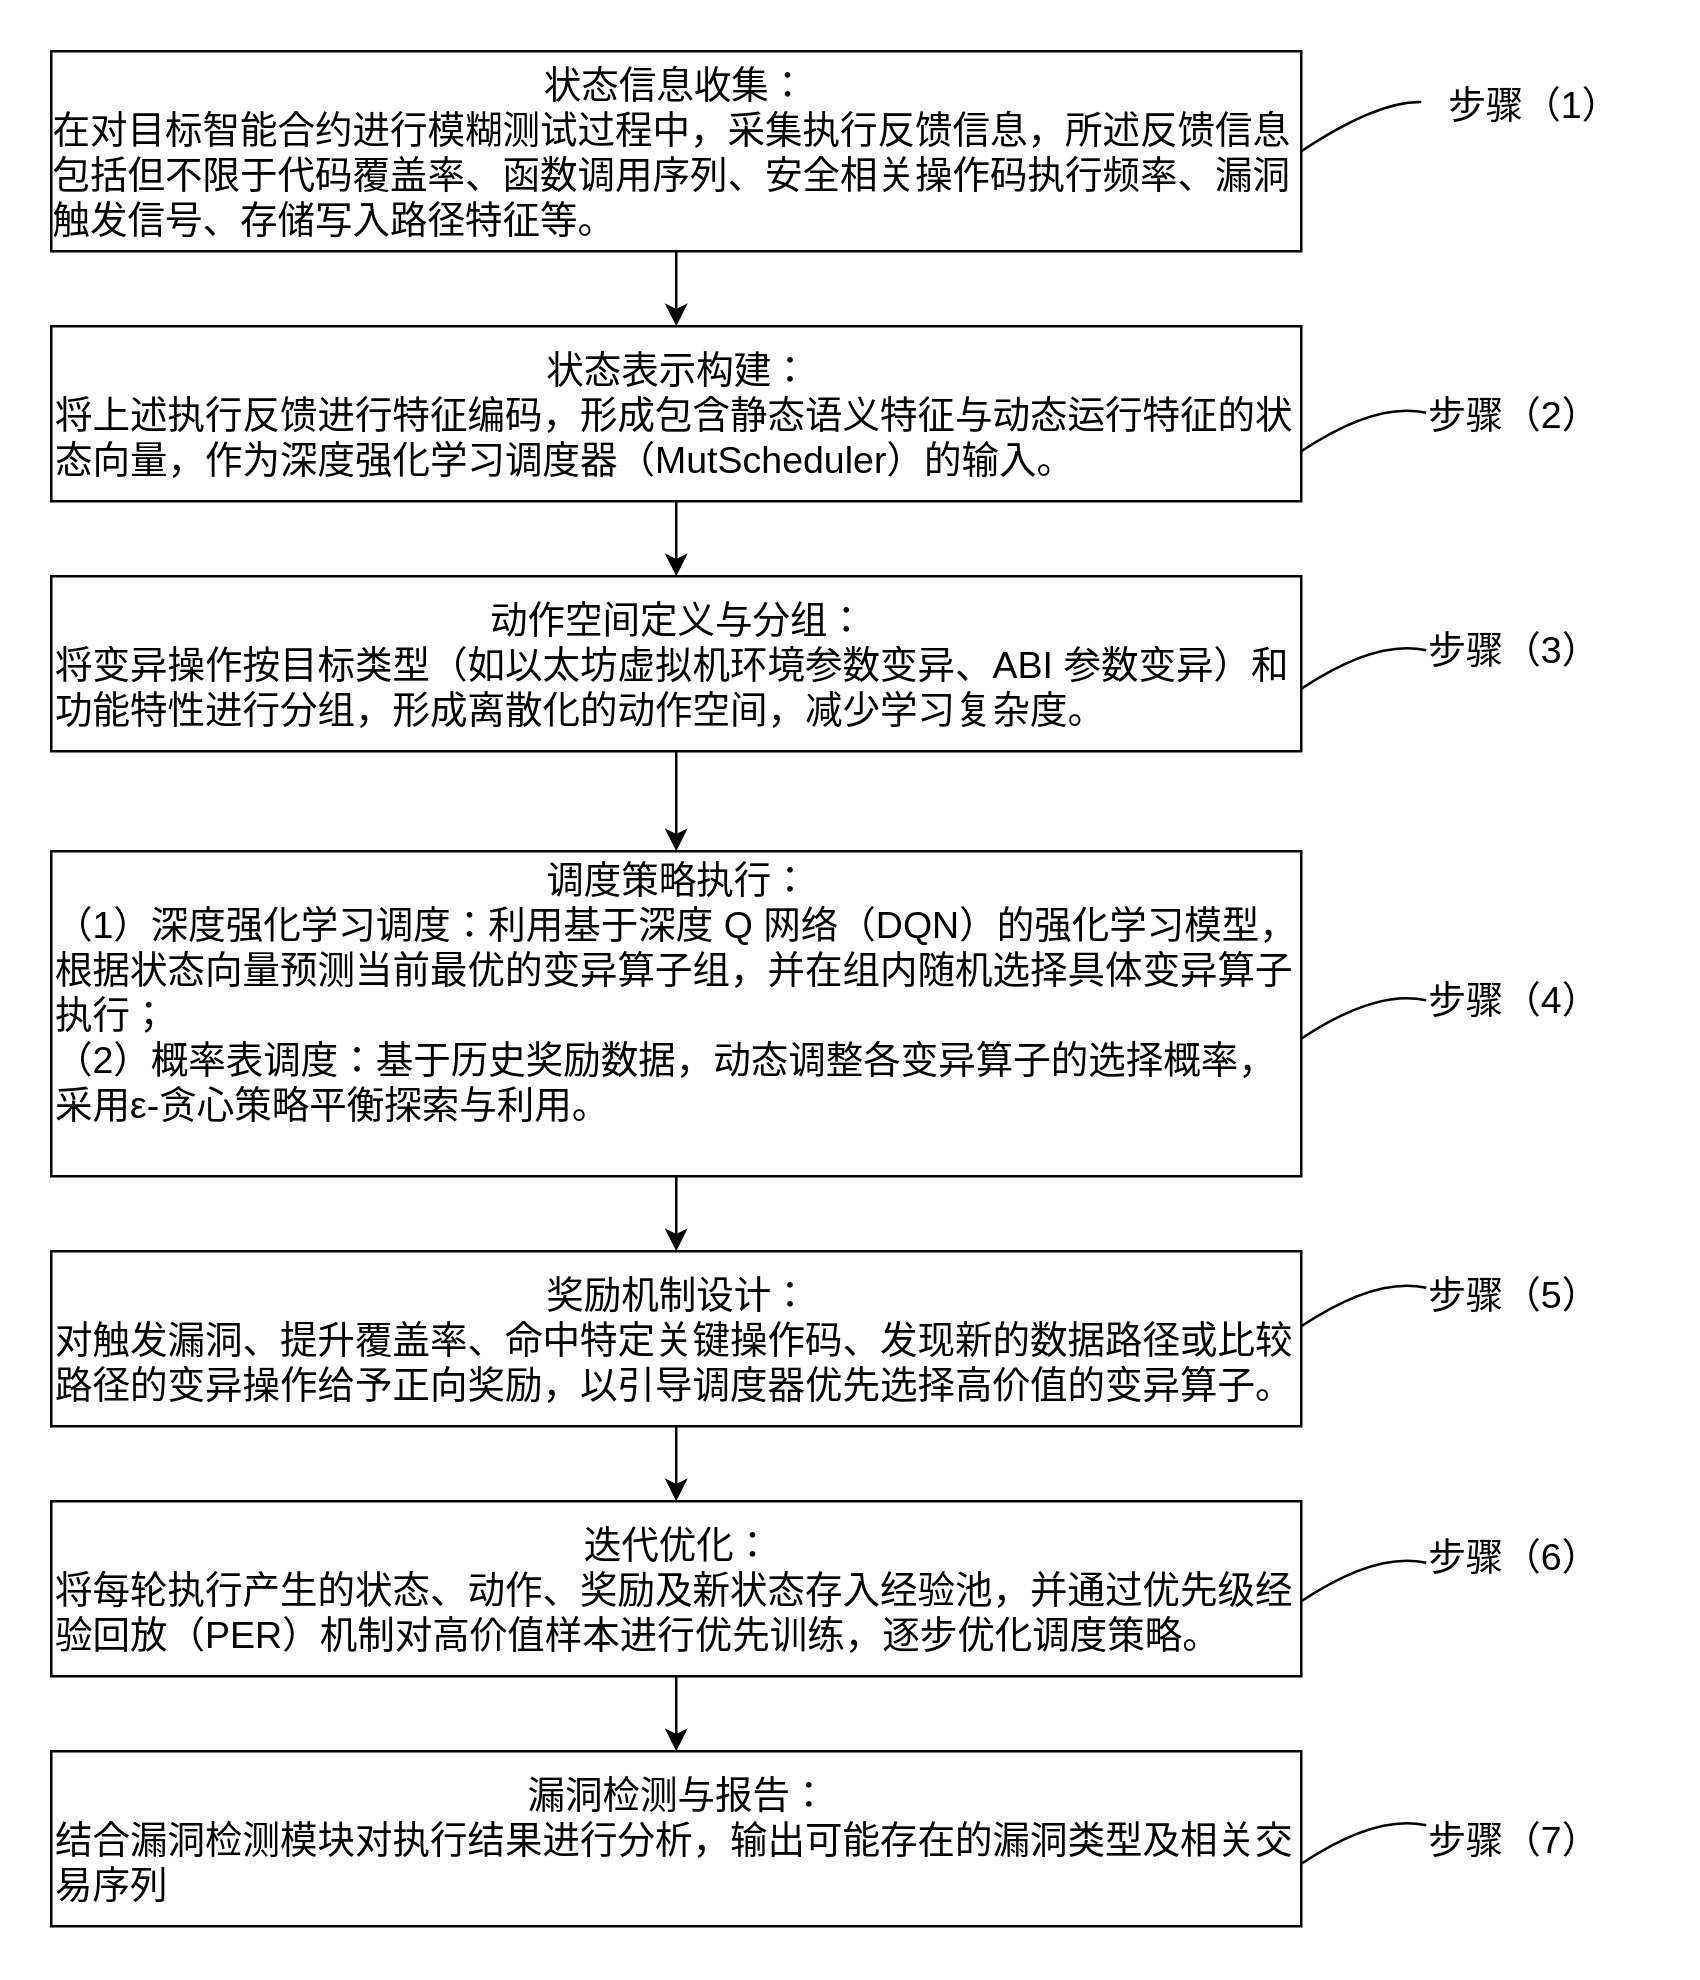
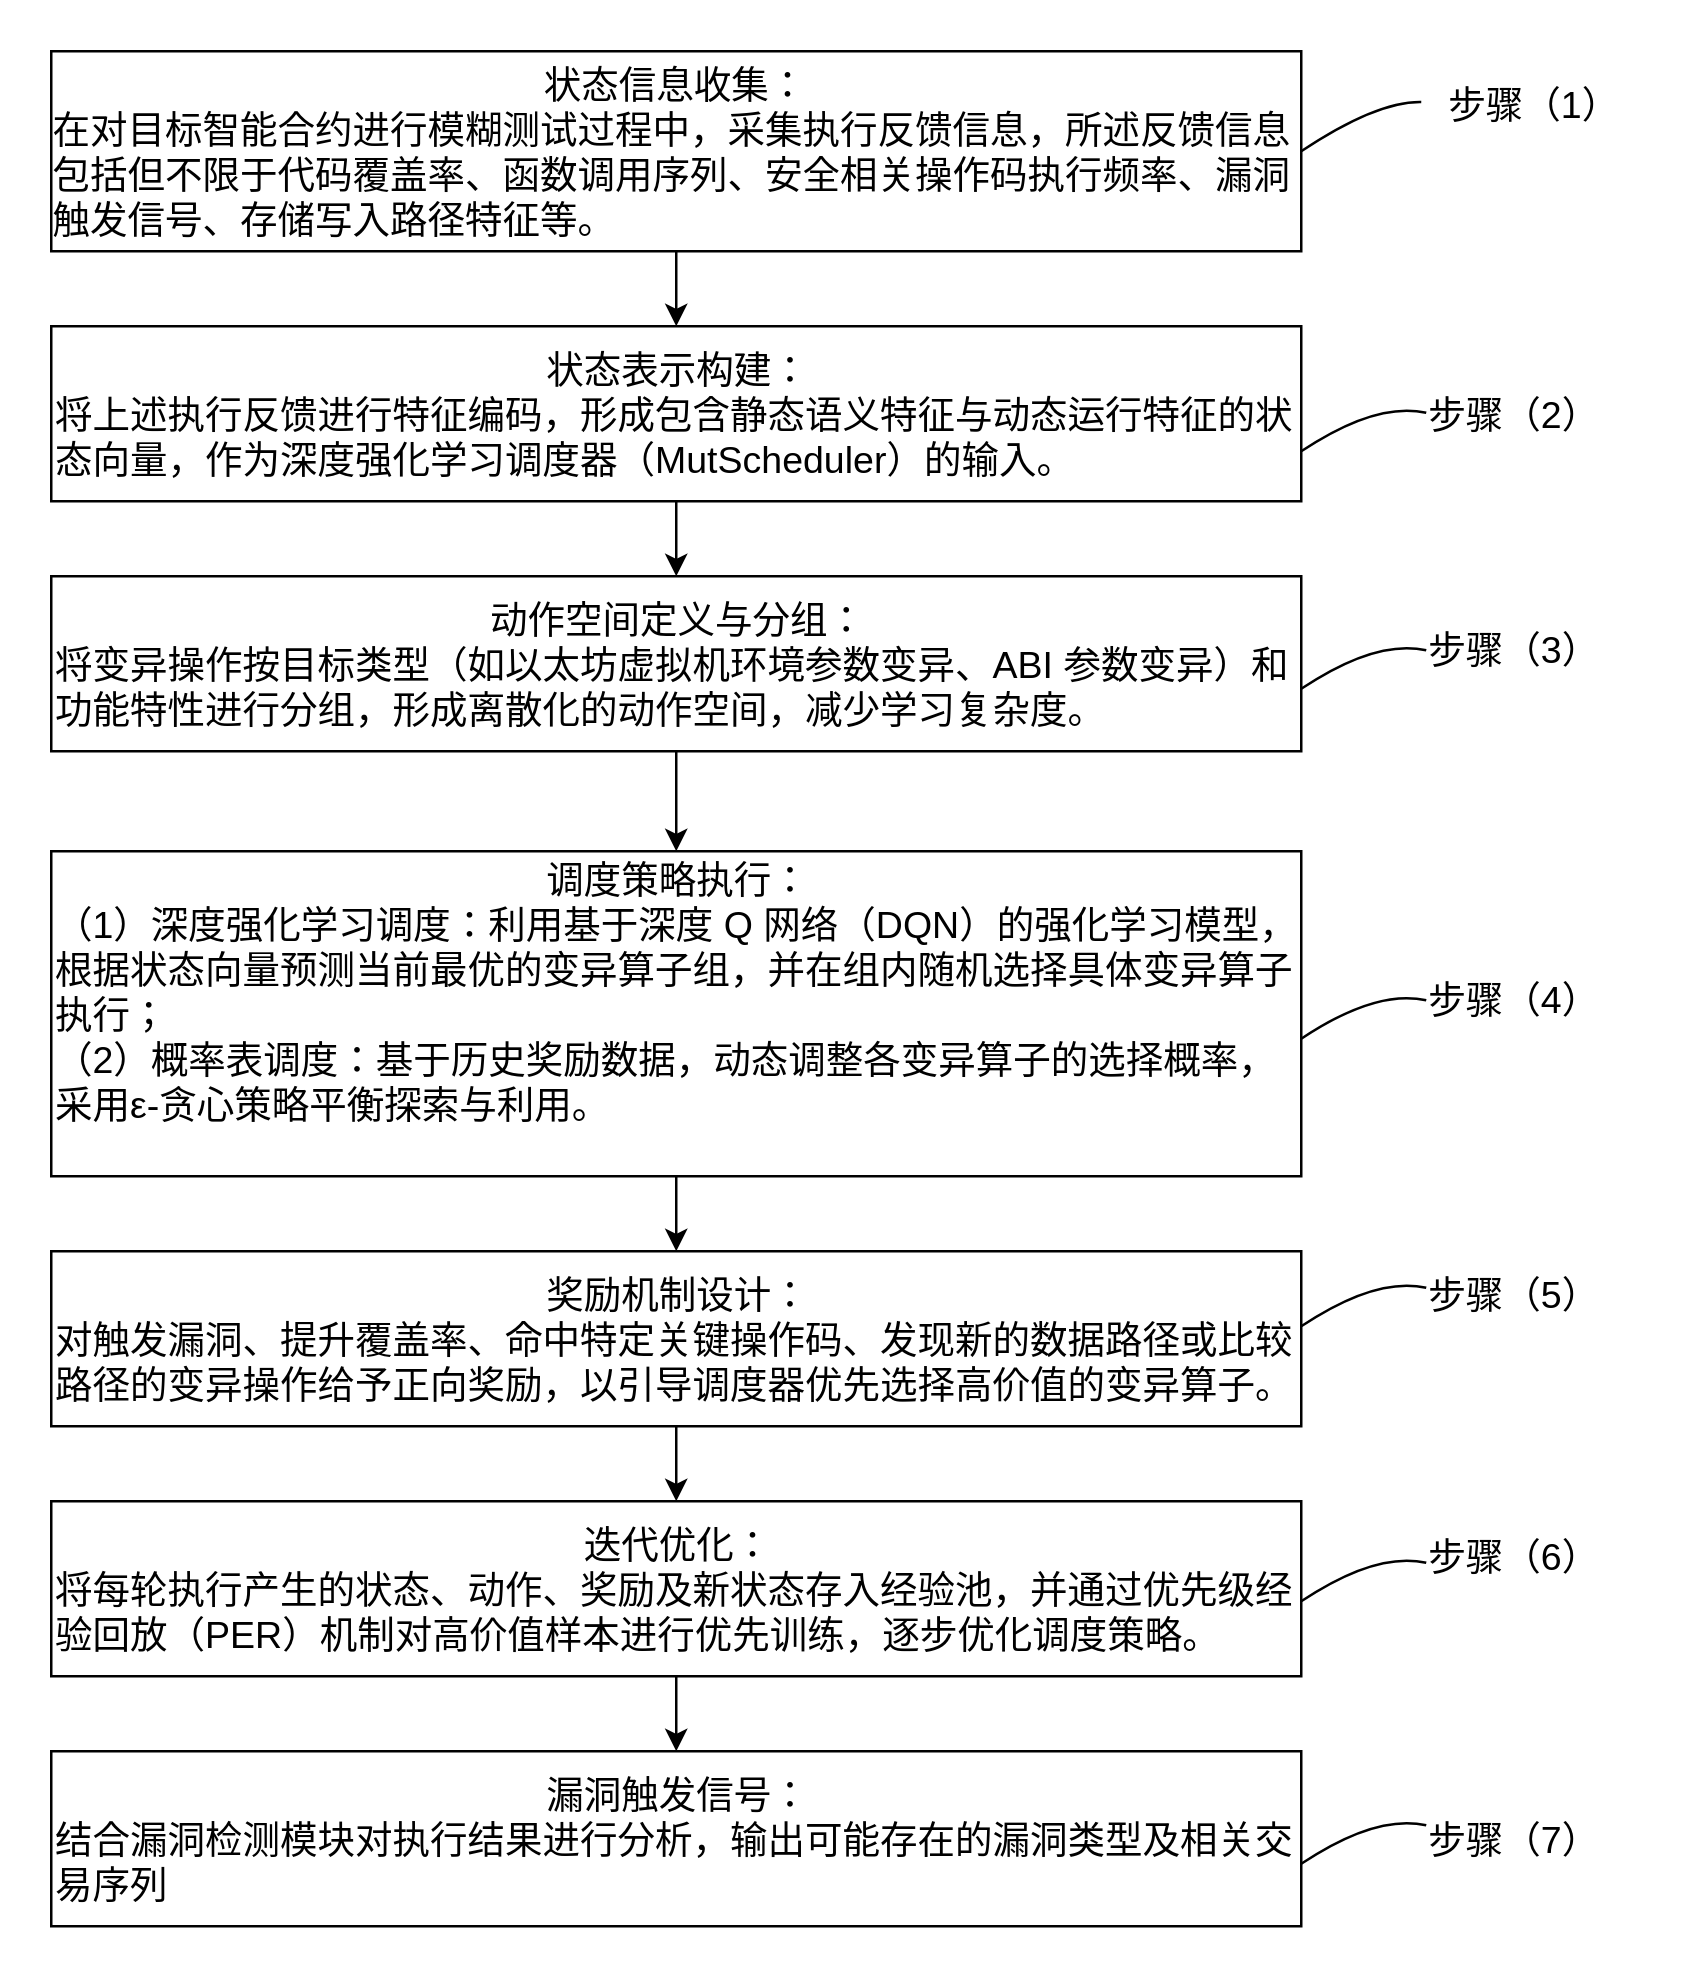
node "漏洞检测与报告： 结合漏洞检测模块对执行结果进行分析，输出可能存在的漏洞类型及相关交易序列": label "漏洞检测与报告： 结合漏洞检测模块对执行结果进行分析，输出可能存在的漏洞类型及相关交易序列" -> "漏洞触发信号： 结合漏洞检测模块对执行结果进行分析，输出可能存在的漏洞类型及相关交易序列"
